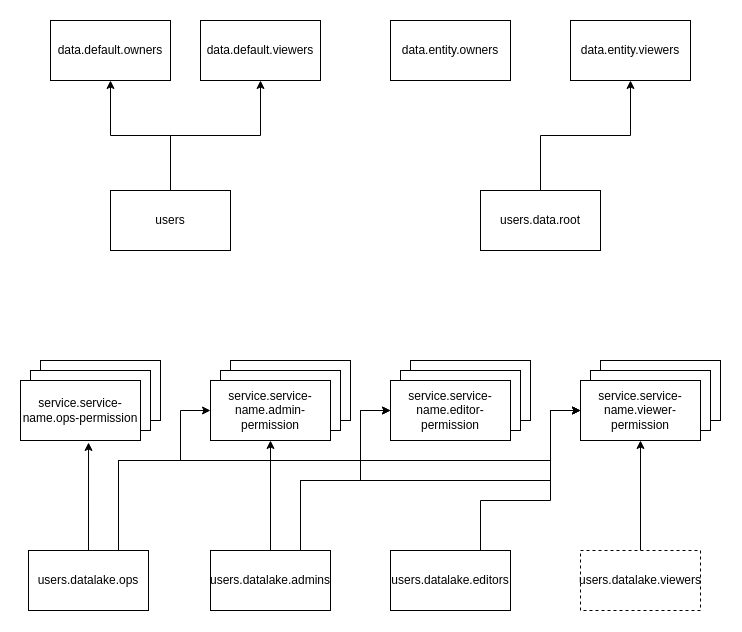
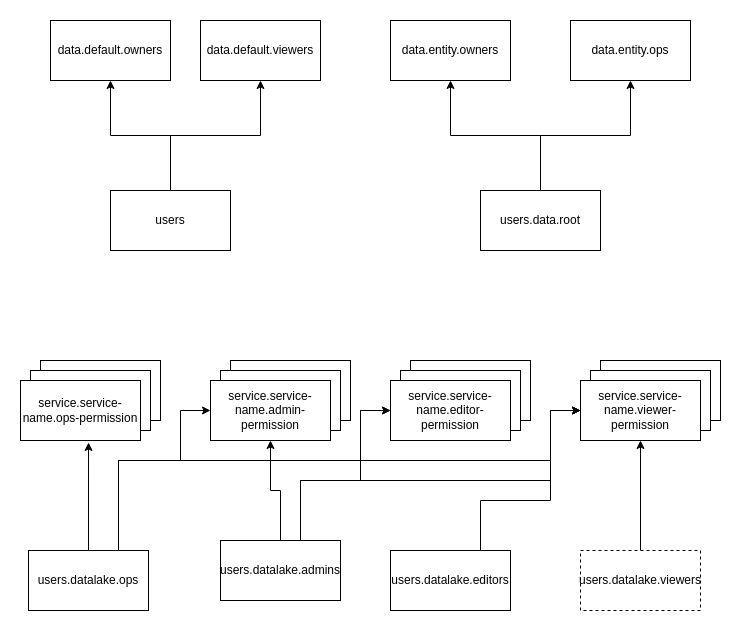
node "data.entity.viewers": label "data.entity.viewers" -> "data.entity.ops"
edge "users.data.root" -> "data.entity.owners": added
node "users.datalake.admins": moved (271, 581) -> (281, 571)
